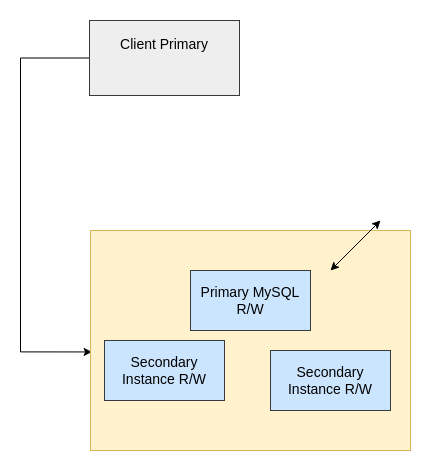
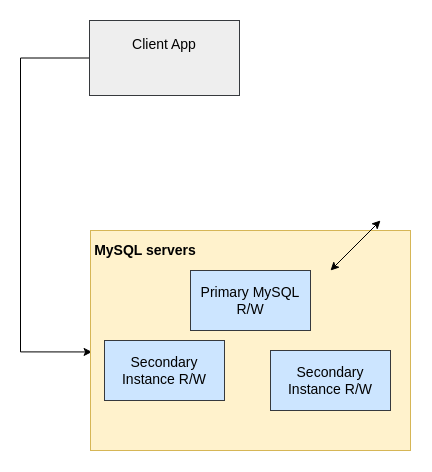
node "Client Primary": label "Client Primary" -> "Client App"
node "MySQL servers": added
